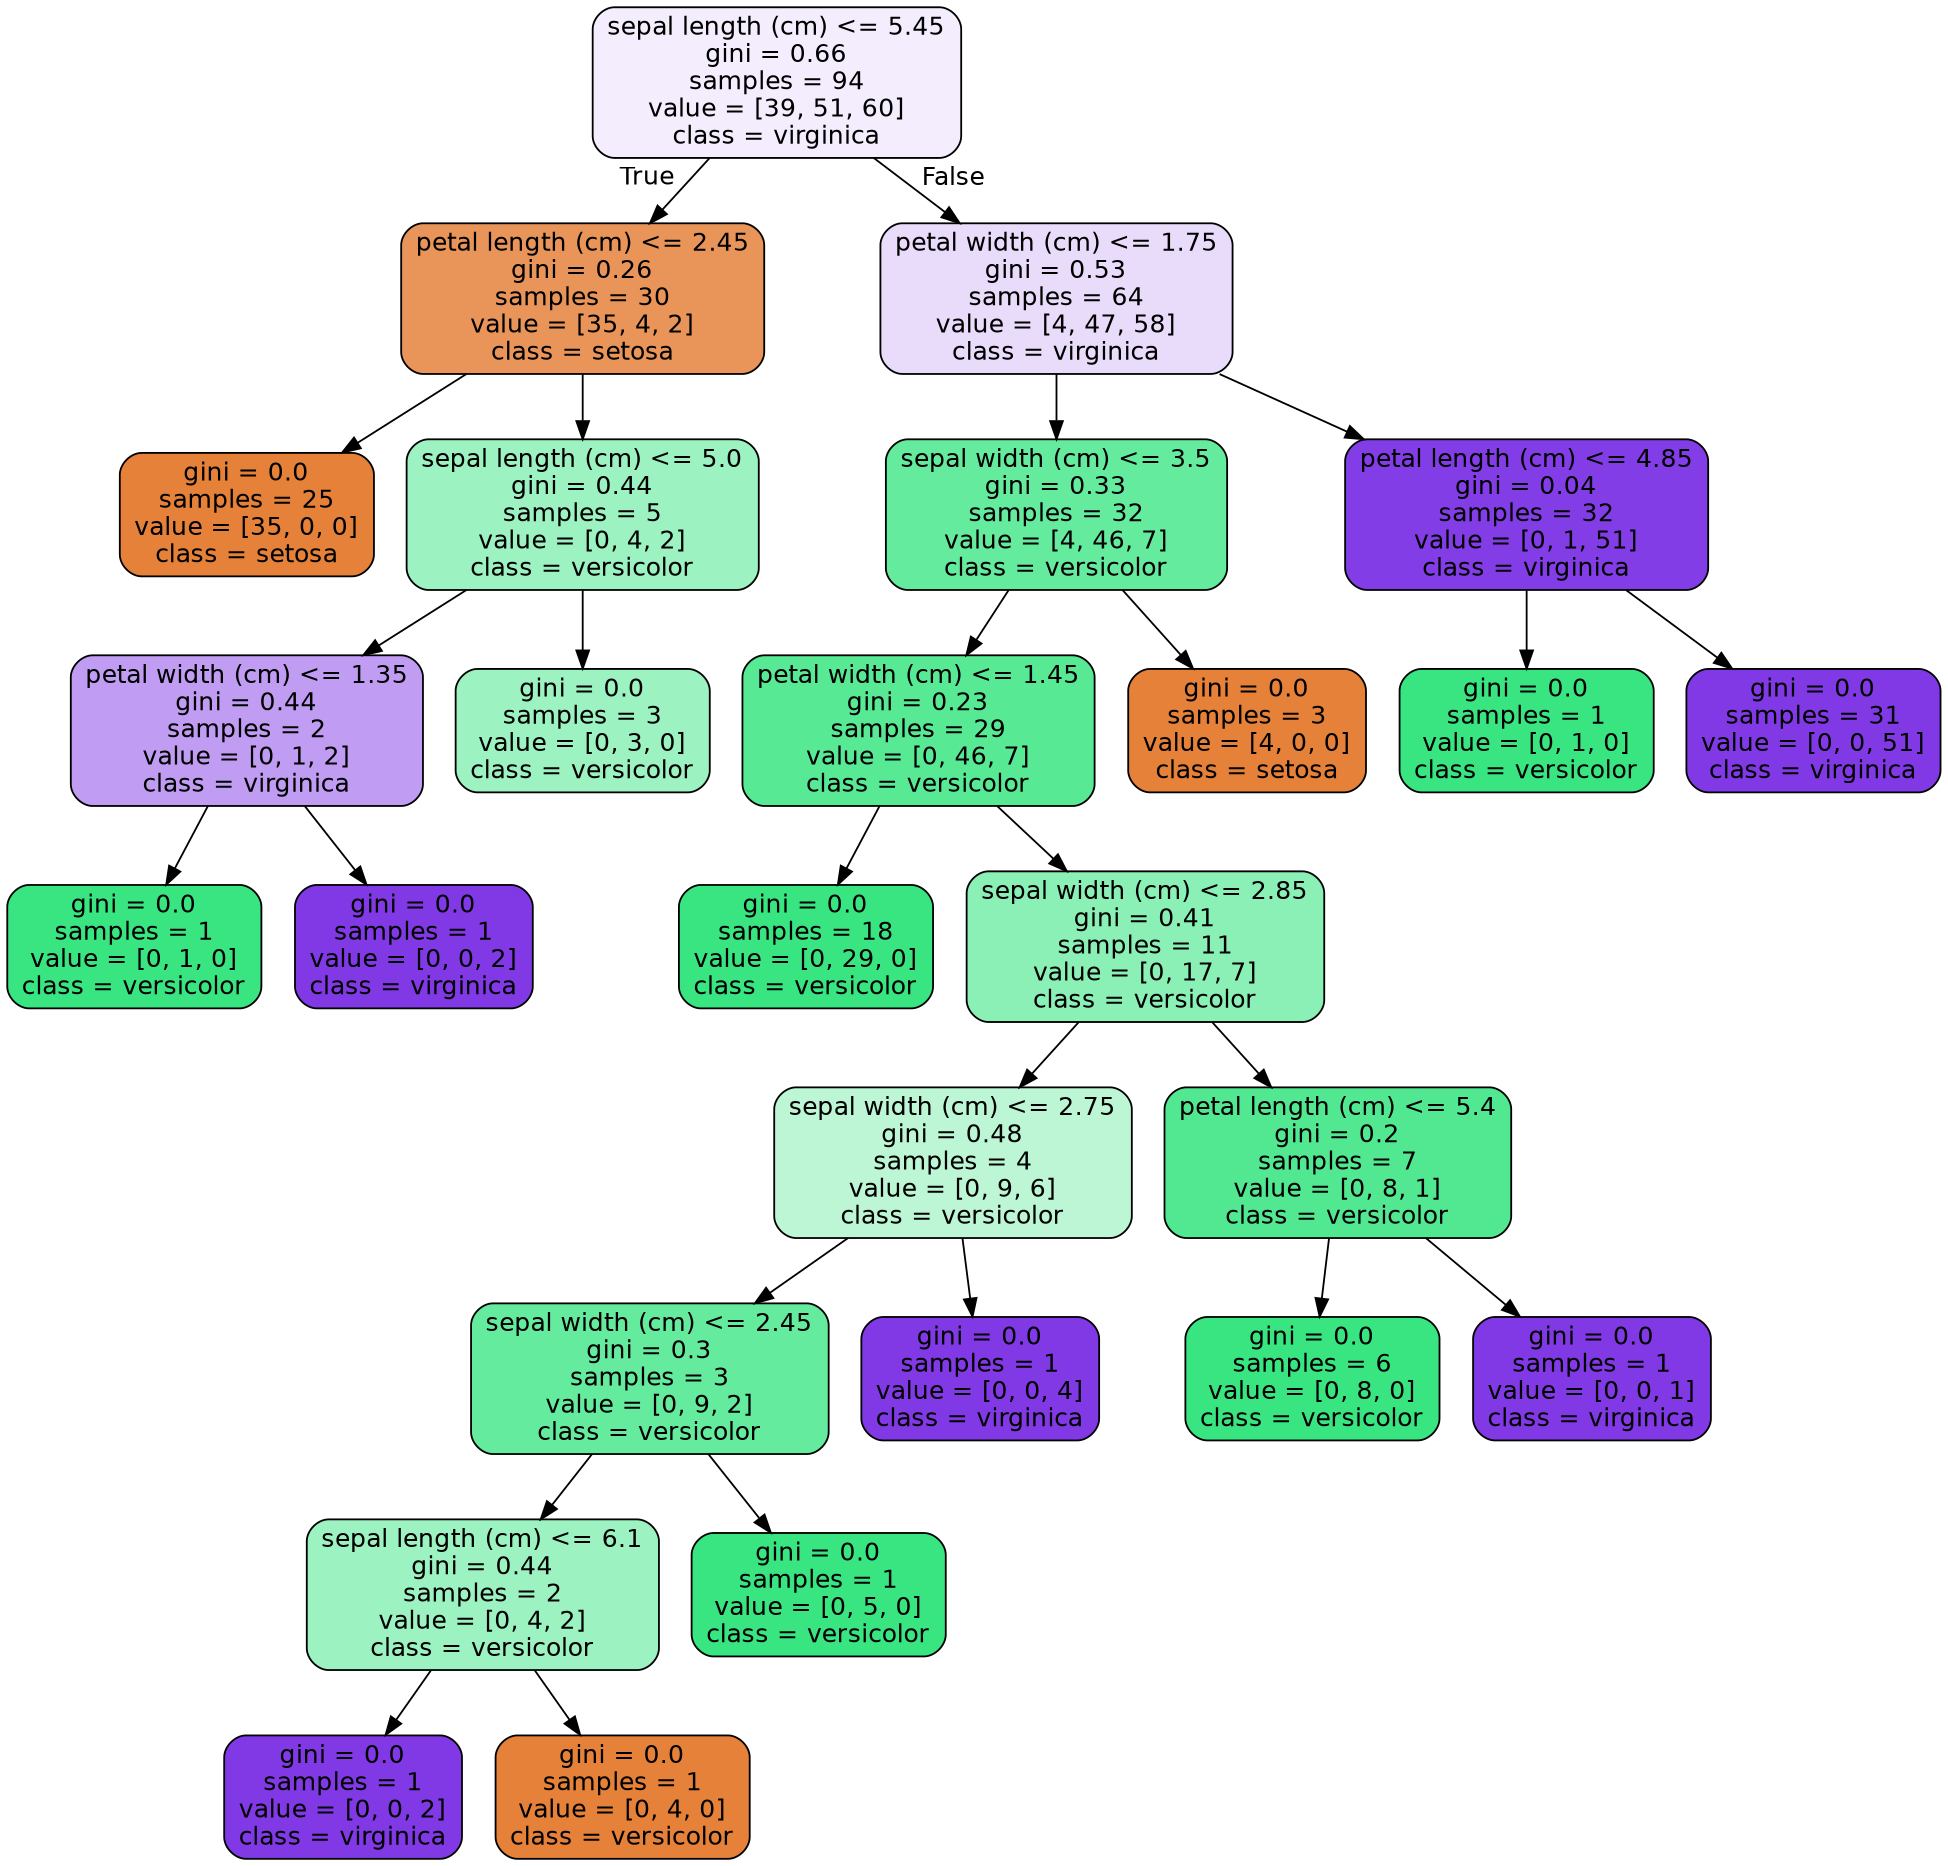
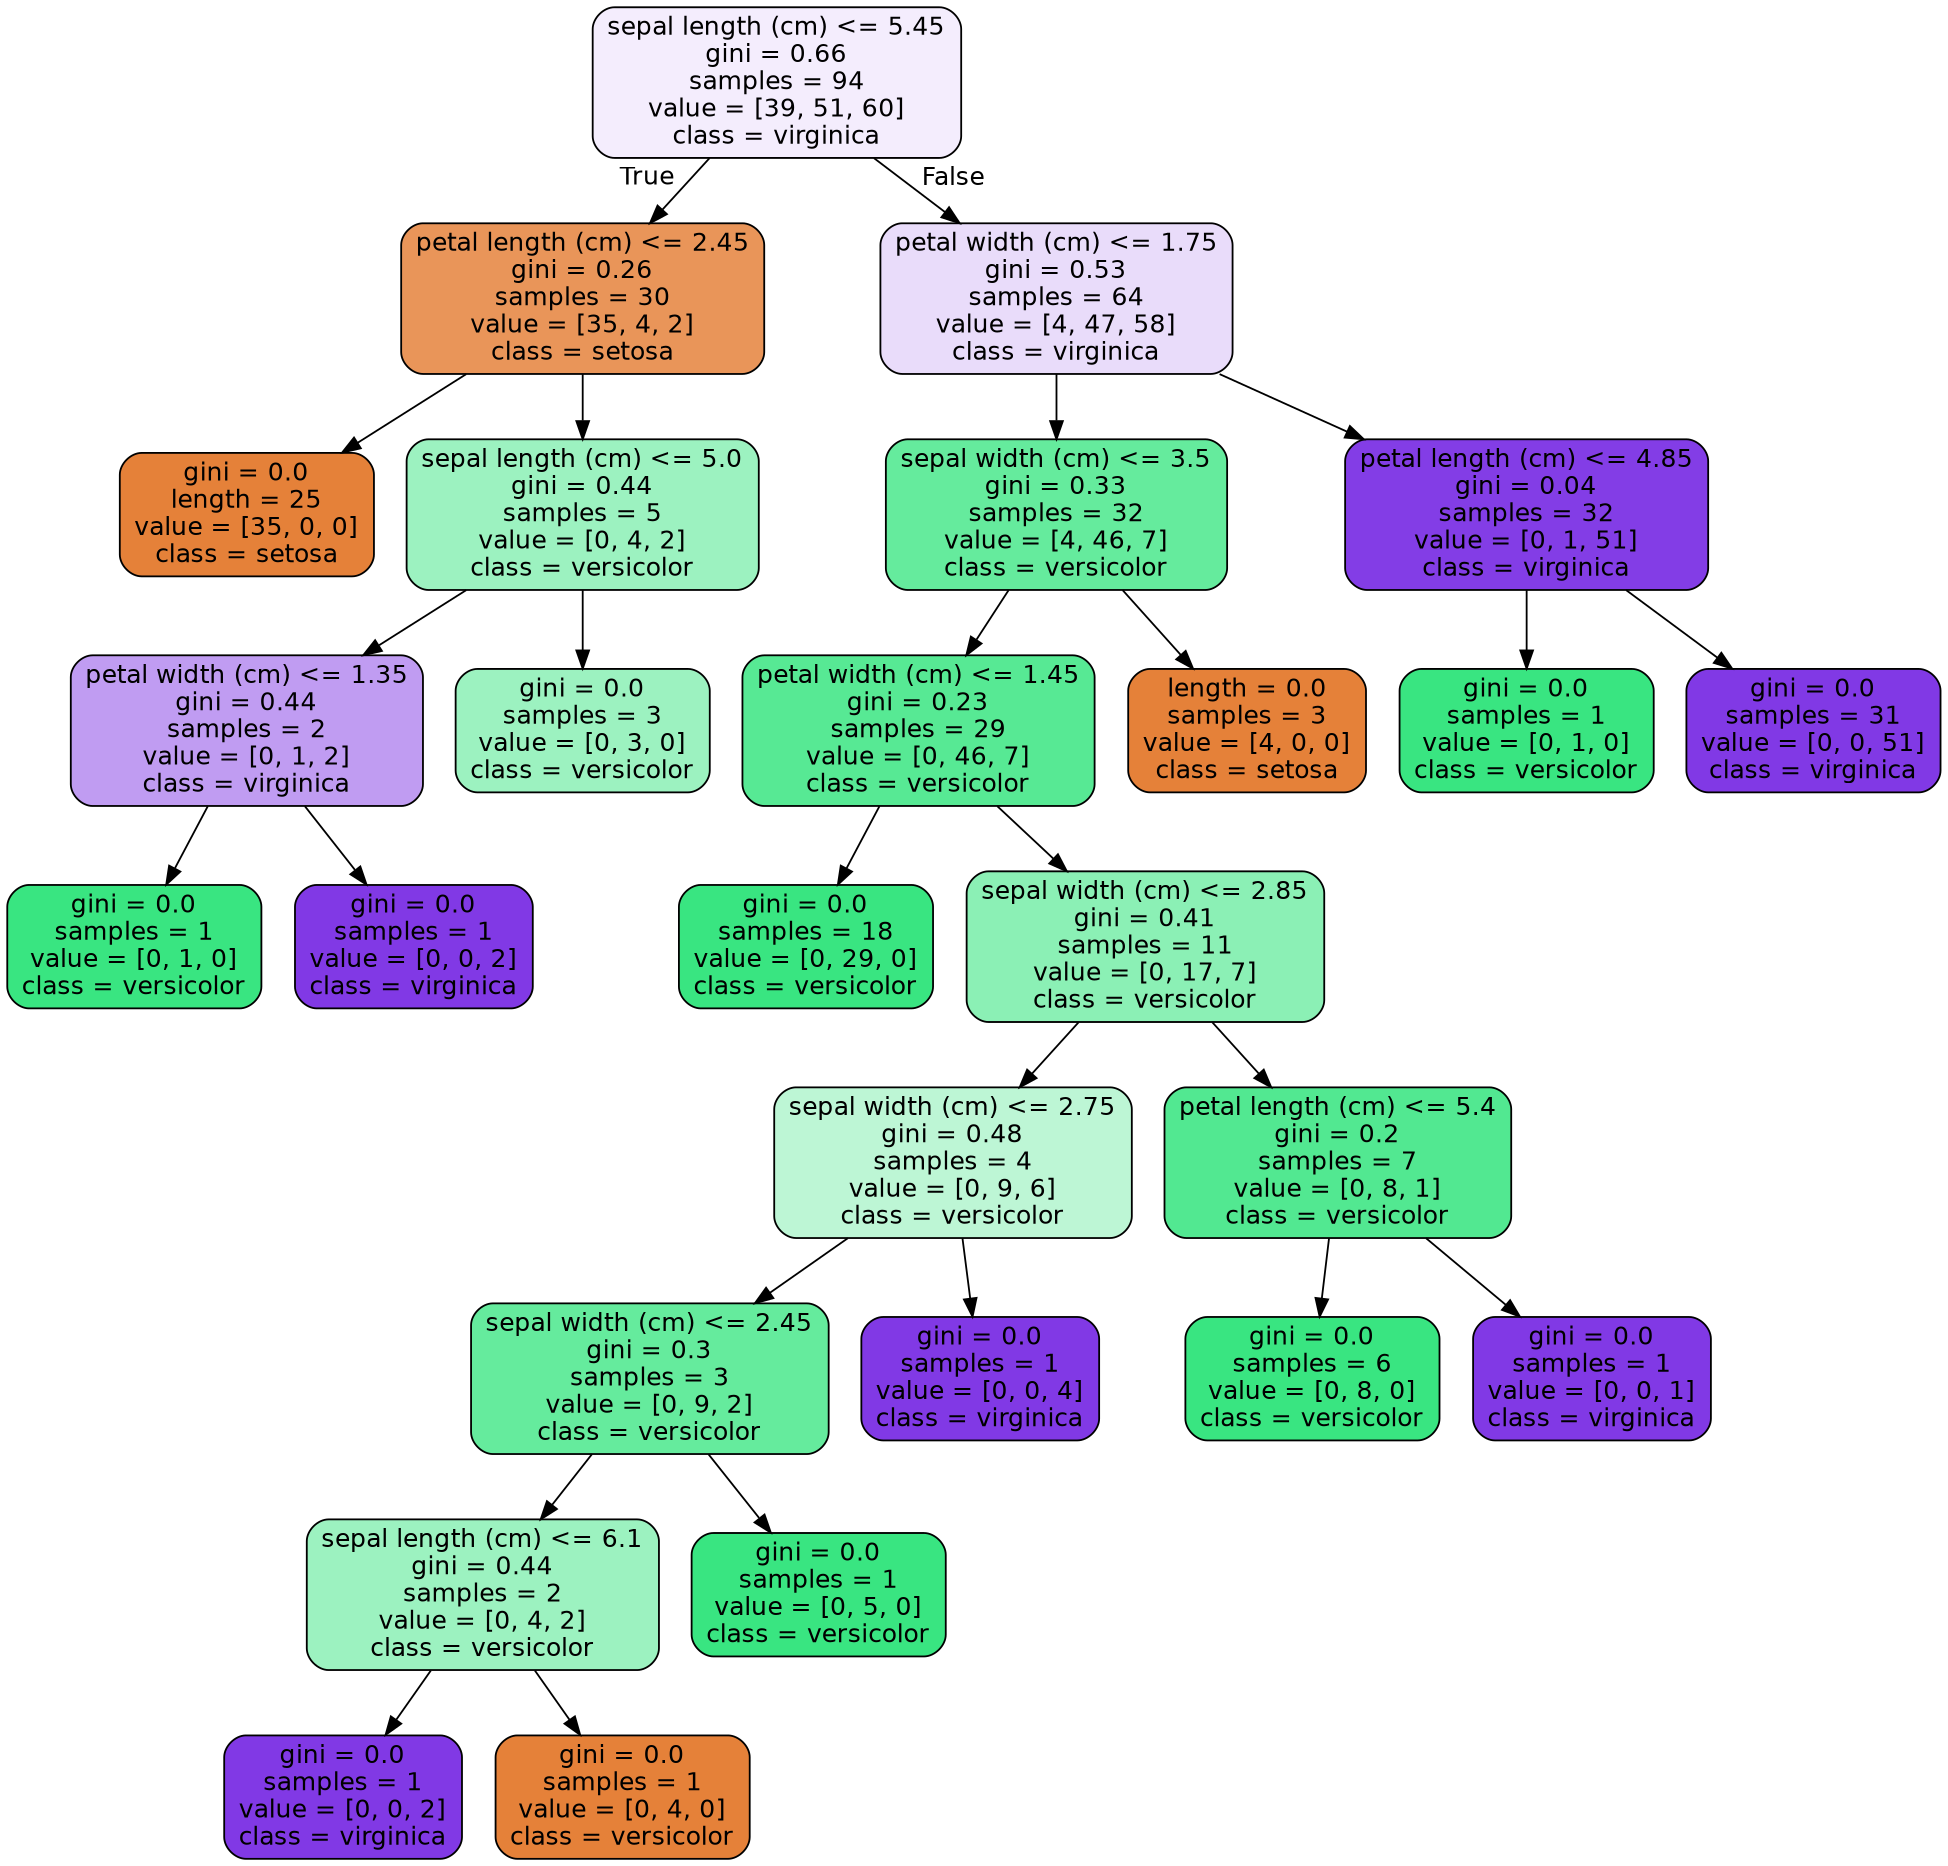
node "gini = 0.0 samples = 25 value = [35, 0, 0] class = setosa": label "gini = 0.0 samples = 25 value = [35, 0, 0] class = setosa" -> "gini = 0.0 length = 25 value = [35, 0, 0] class = setosa"
node "gini = 0.0 samples = 3 value = [4, 0, 0] class = setosa": label "gini = 0.0 samples = 3 value = [4, 0, 0] class = setosa" -> "length = 0.0 samples = 3 value = [4, 0, 0] class = setosa"
